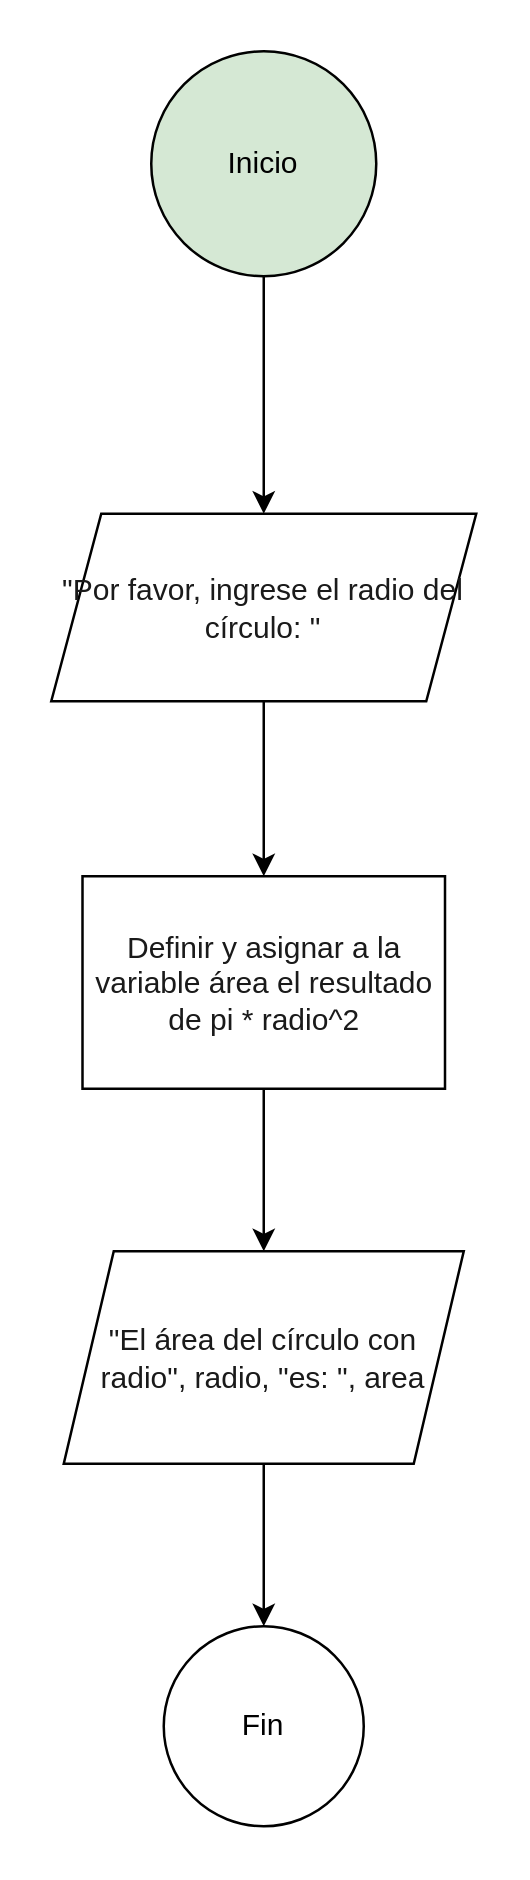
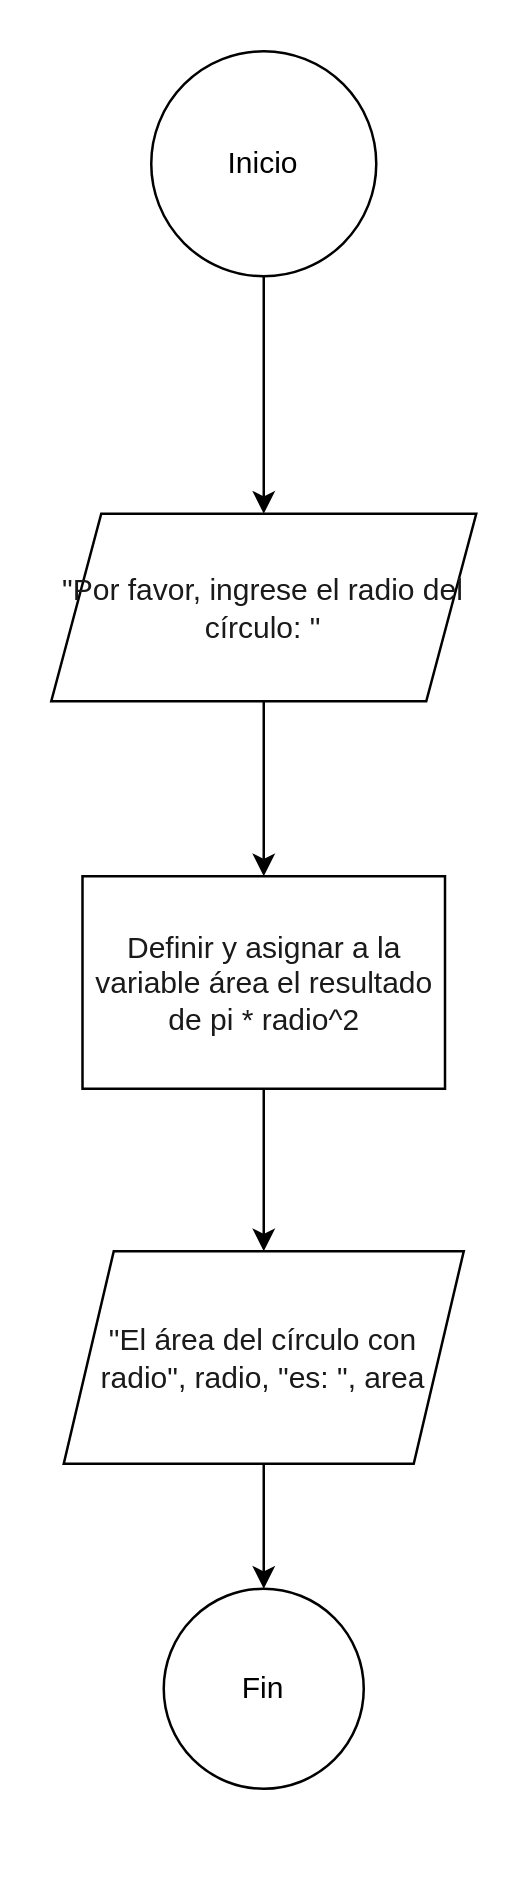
node "Inicio": fillcolor #d5e8d4 -> #ffffff
node "Fin": moved (264, 1726) -> (264, 1689)
